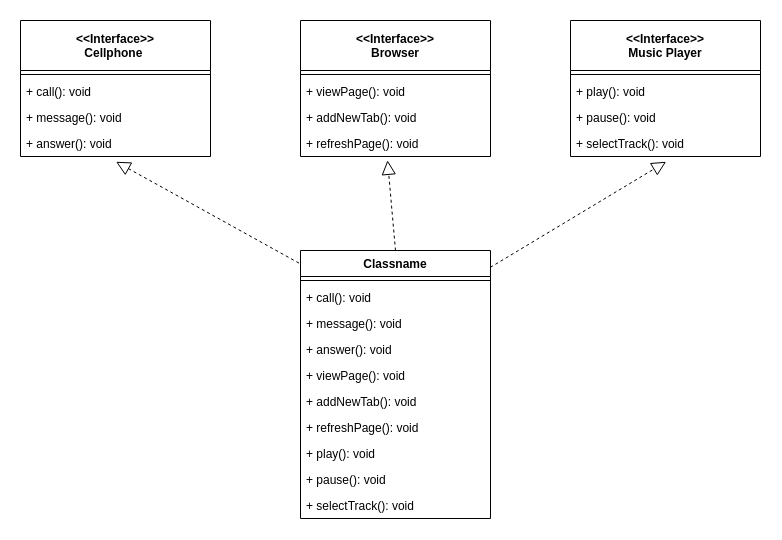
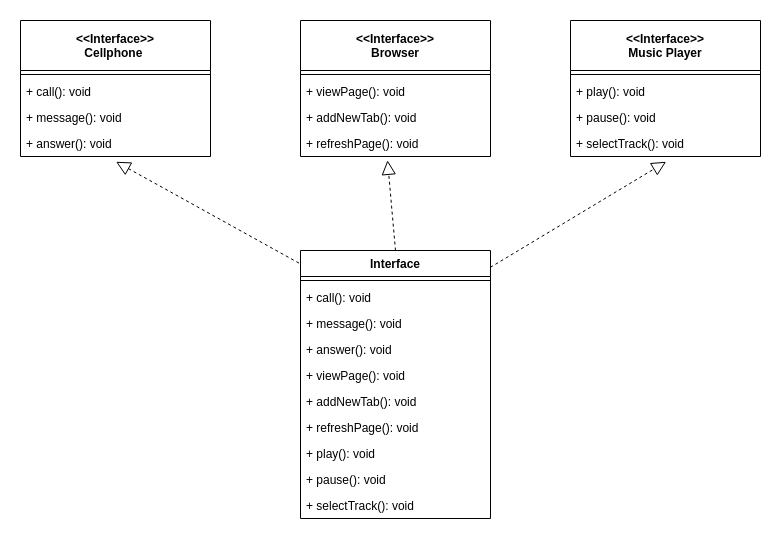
node "Classname": label "Classname" -> "Interface"
